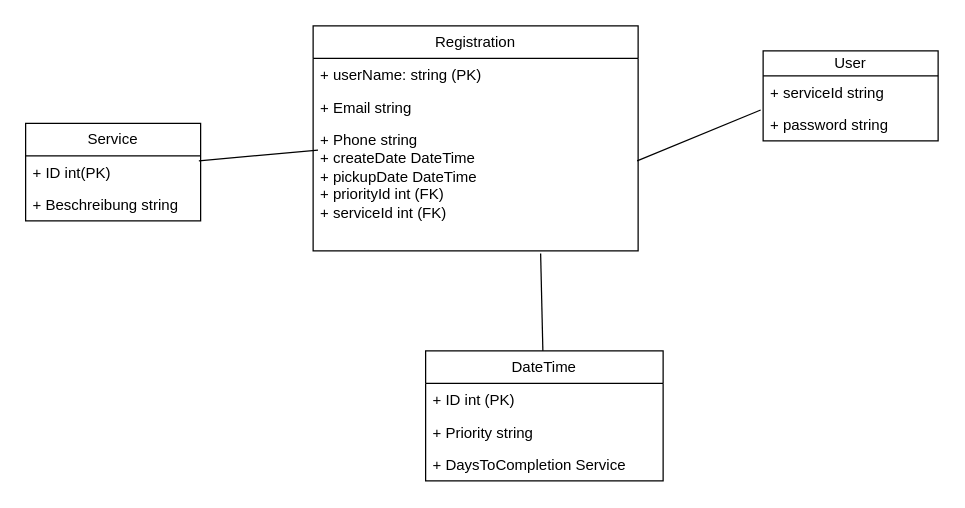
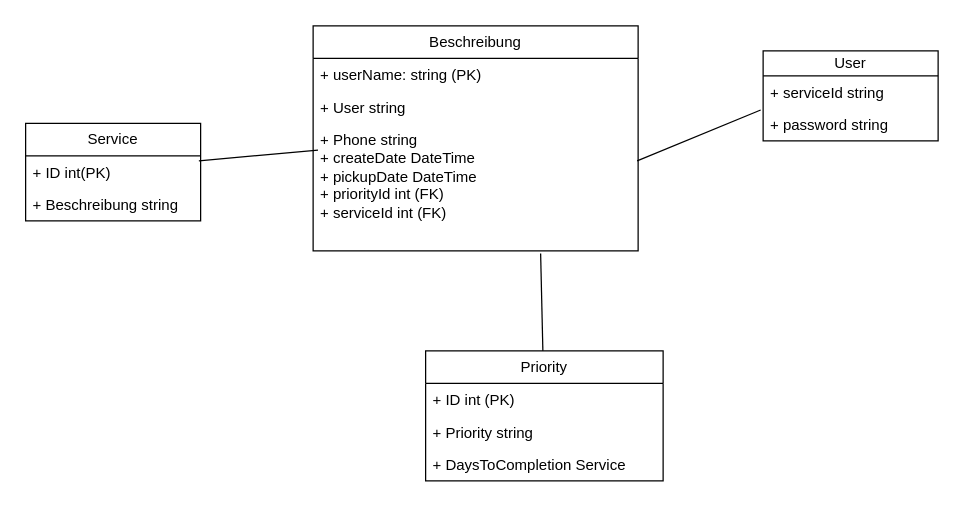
node "Registration": label "Registration" -> "Beschreibung"
node "+ Email string": label "+ Email string" -> "+ User string"
node "DateTime": label "DateTime" -> "Priority"
